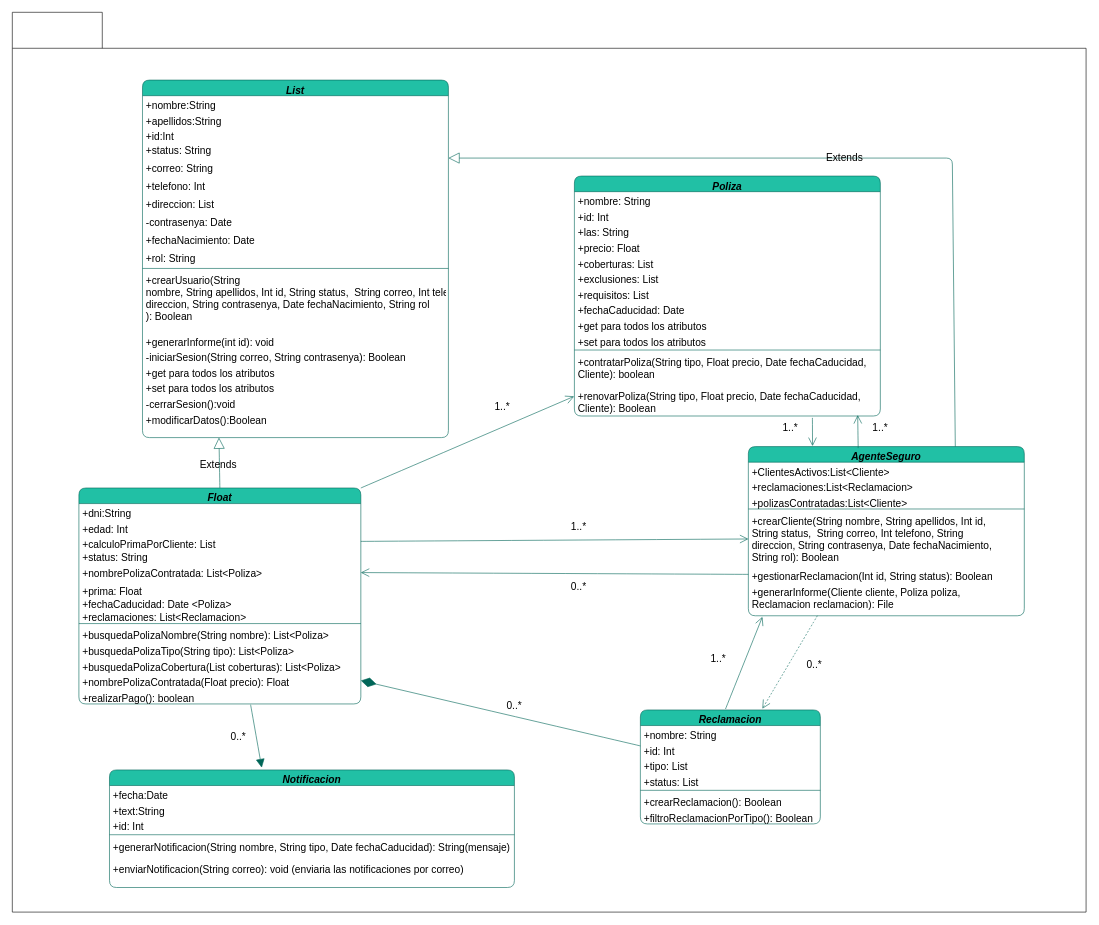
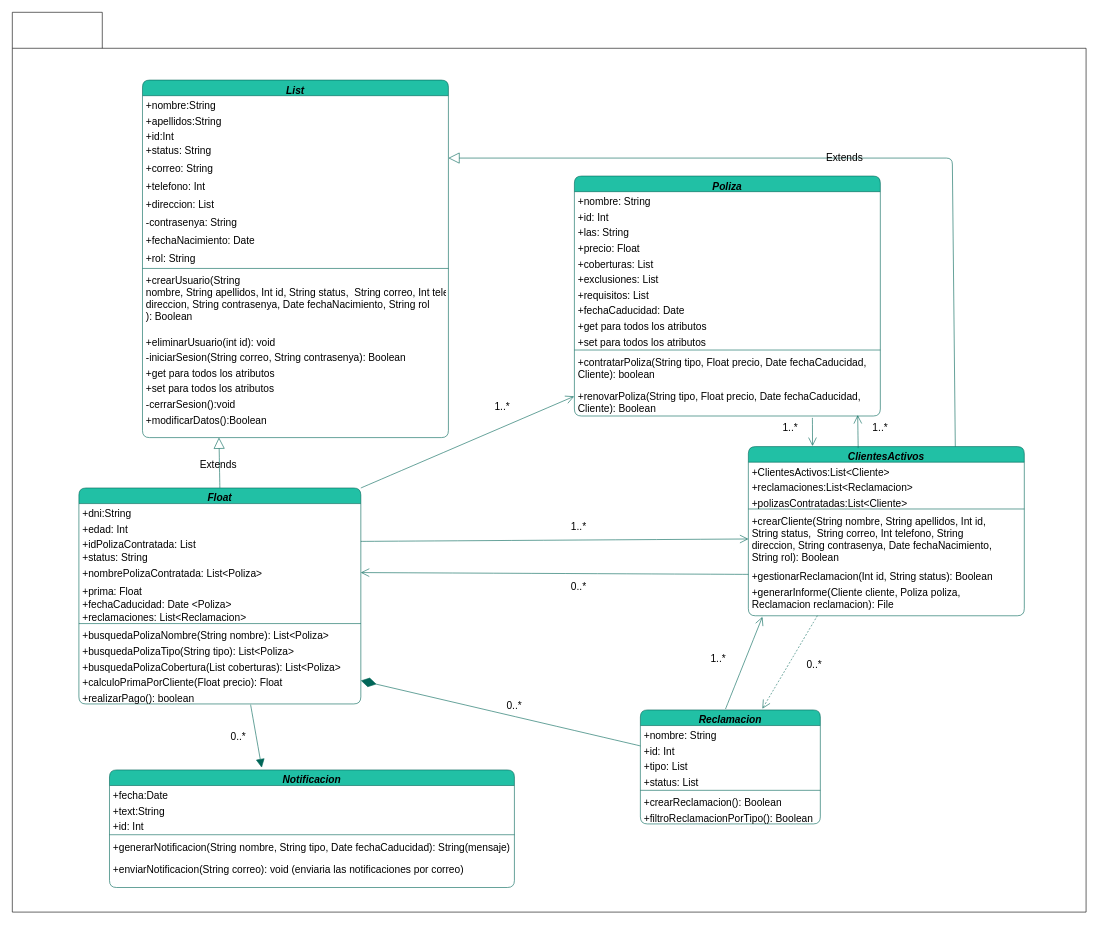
node "-contrasenya: Date": label "-contrasenya: Date" -> "-contrasenya: String"
node "+generarInforme(int id): void": label "+generarInforme(int id): void" -> "+eliminarUsuario(int id): void"
node "AgenteSeguro": label "AgenteSeguro" -> "ClientesActivos"
node "+calculoPrimaPorCliente: List": label "+calculoPrimaPorCliente: List" -> "+idPolizaContratada: List"
node "+nombrePolizaContratada(Float precio): Float": label "+nombrePolizaContratada(Float precio): Float" -> "+calculoPrimaPorCliente(Float precio): Float"
